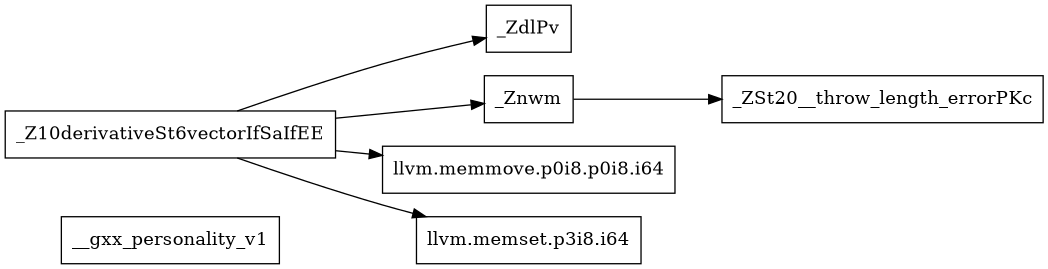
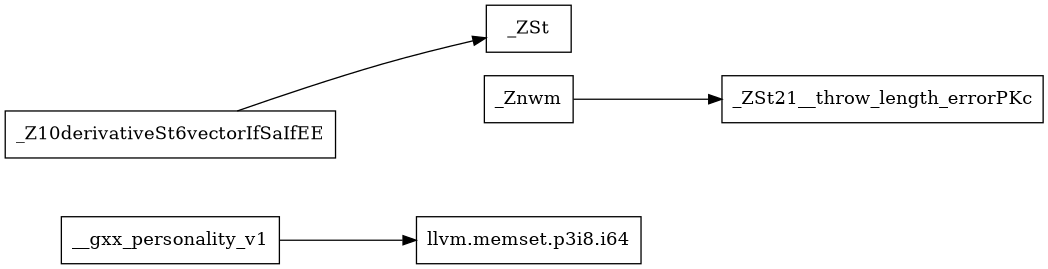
node "_ZdlPv": label "_ZdlPv" -> "_ZSt"
node "_ZSt20__throw_length_errorPKc": label "_ZSt20__throw_length_errorPKc" -> "_ZSt21__throw_length_errorPKc"
edge "_Z10derivativeSt6vectorIfSaIfEE" -> "_Znwm": removed
node "llvm.memmove.p0i8.p0i8.i64": removed
edge "_Z10derivativeSt6vectorIfSaIfEE" -> "llvm.memset.p3i8.i64": now "__gxx_personality_v1" -> "llvm.memset.p3i8.i64"
